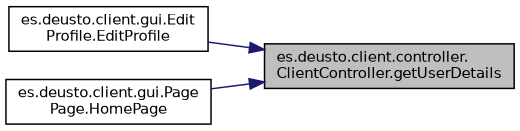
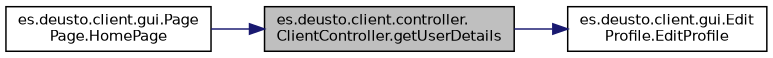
edge "es.deusto.client.gui.Edit Profile.EditProfile" -> "es.deusto.client.controller. ClientController.getUserDetails": reversed
